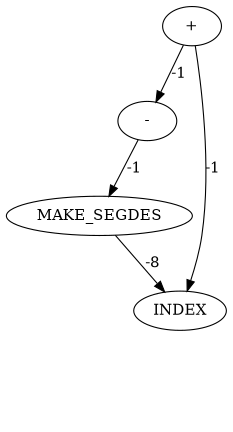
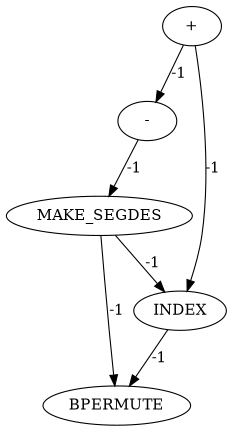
edge "MAKE_SEGDES" -> "INDEX": label "-8" -> "-1"
node "BPERMUTE": added
